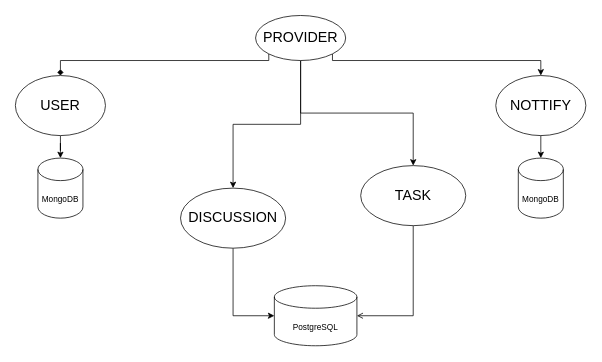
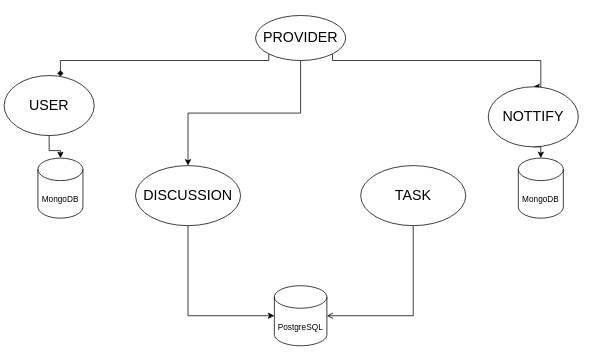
node "USER": moved (60, 105) -> (49, 105)
node "NOTTIFY": moved (540, 105) -> (533, 117)
edge "PROVIDER" -> "TASK": removed
node "DISCUSSION": moved (233, 218) -> (188, 195)
node "PostgreSQL": size 83x60 -> 53x60
